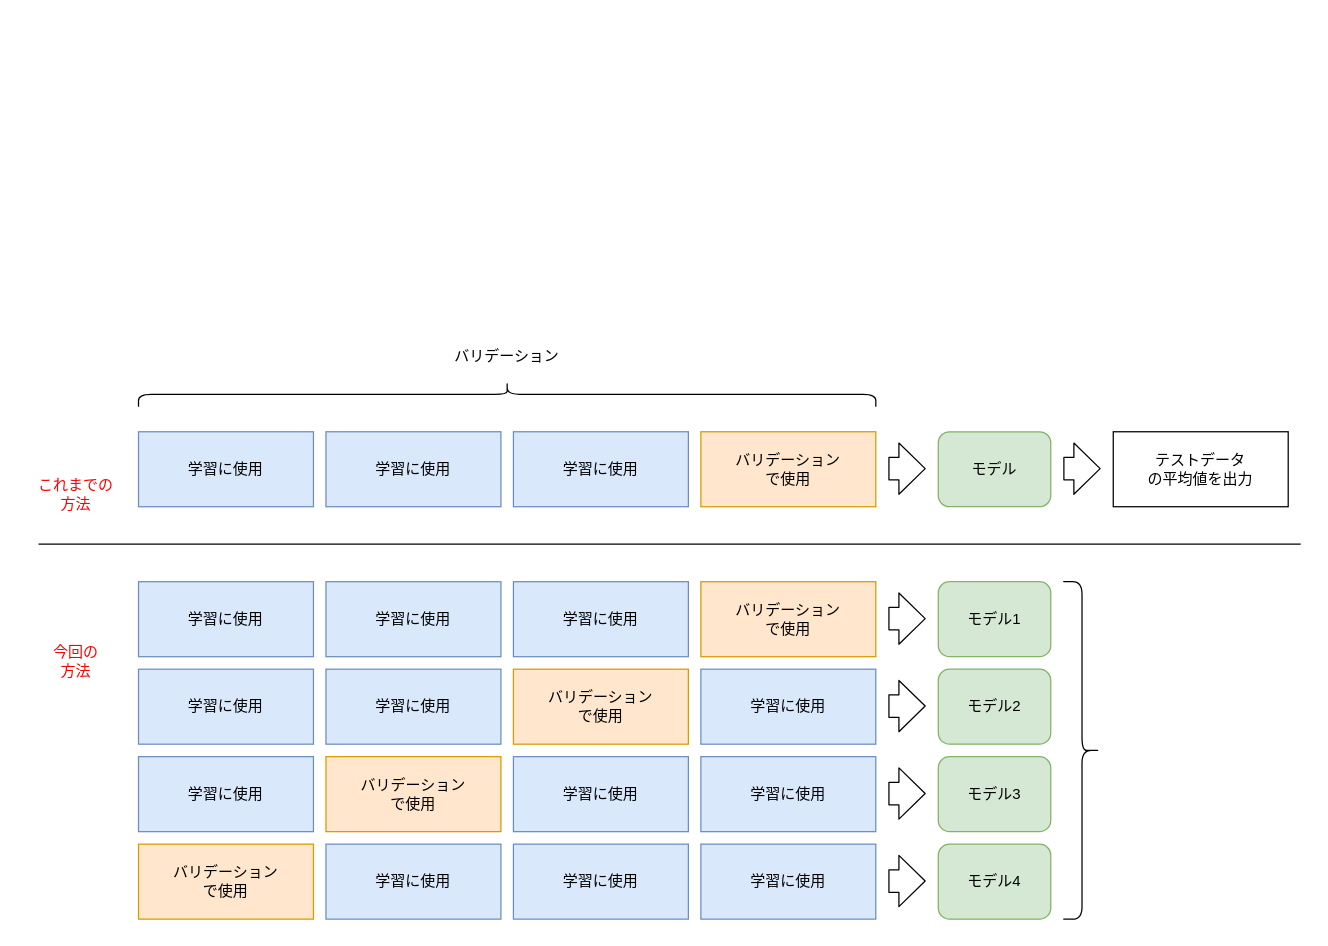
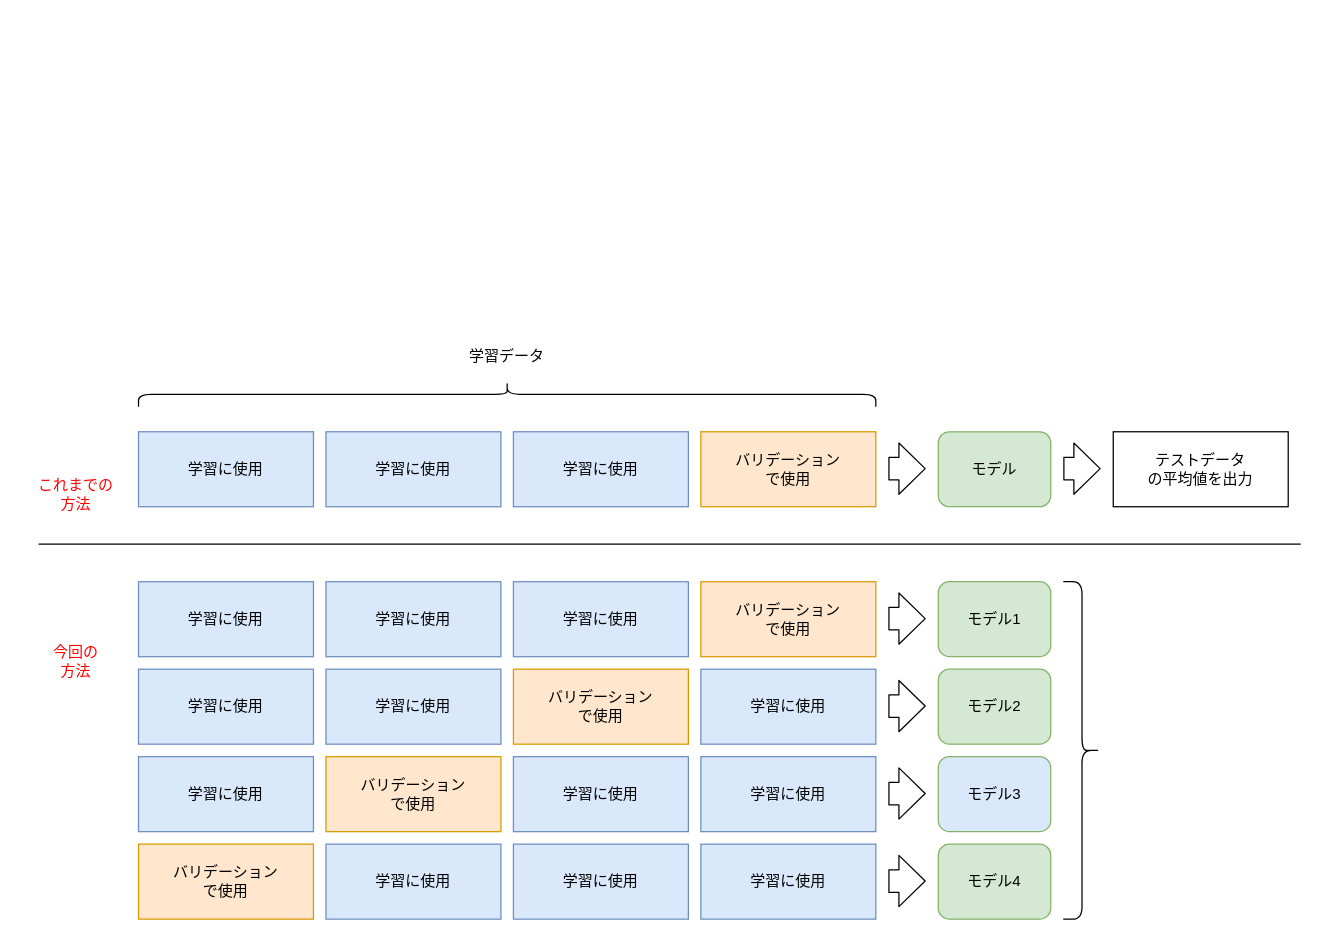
node "バリデーション": label "バリデーション" -> "学習データ"
node "モデル3": fillcolor #d5e8d4 -> #dae8fc
